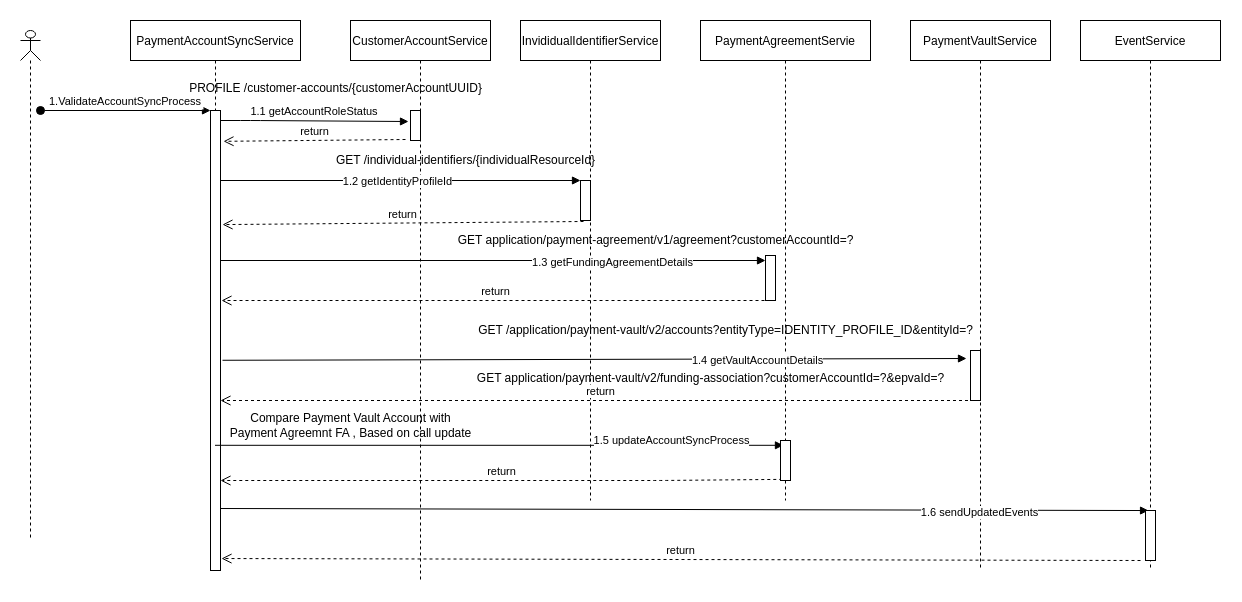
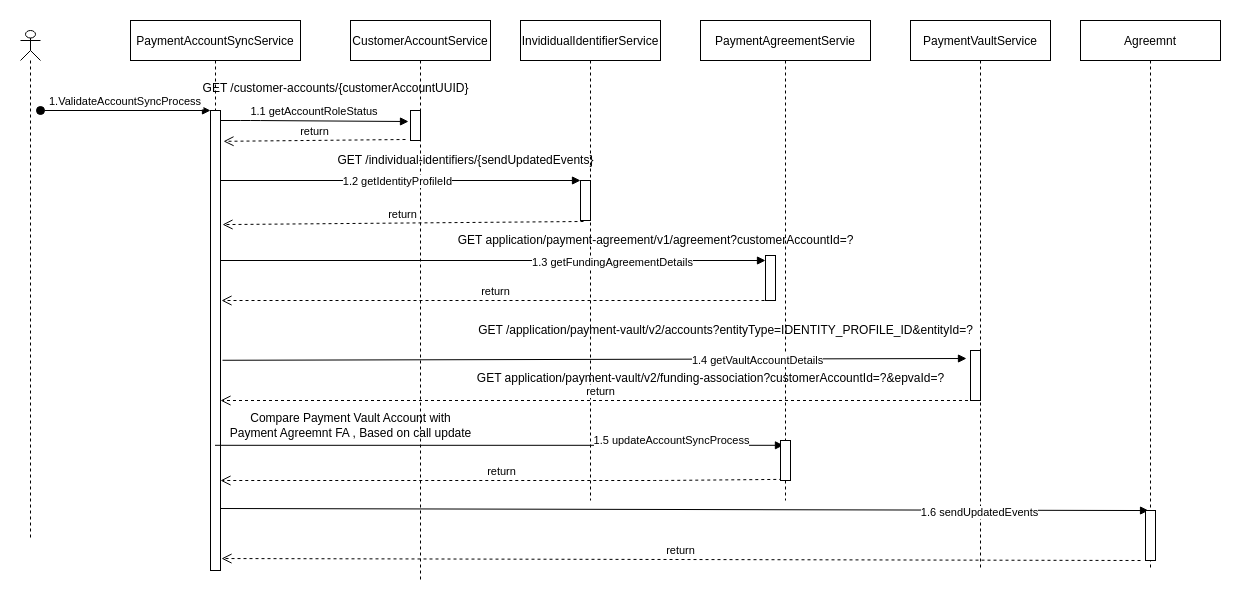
node "EventService": label "EventService" -> "Agreemnt"
node "PROFILE /customer-accounts/{customerAccountUUID}": label "PROFILE /customer-accounts/{customerAccountUUID}" -> "GET /customer-accounts/{customerAccountUUID}"
node "GET /individual-identifiers/{individualResourceId}": label "GET /individual-identifiers/{individualResourceId}" -> "GET /individual-identifiers/{sendUpdatedEvents}"
